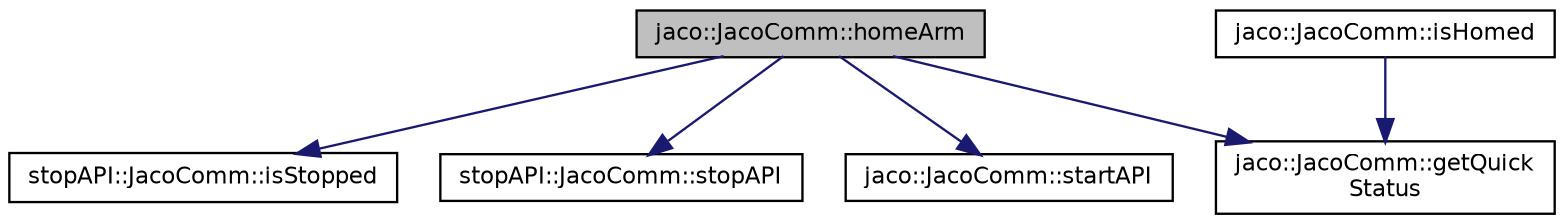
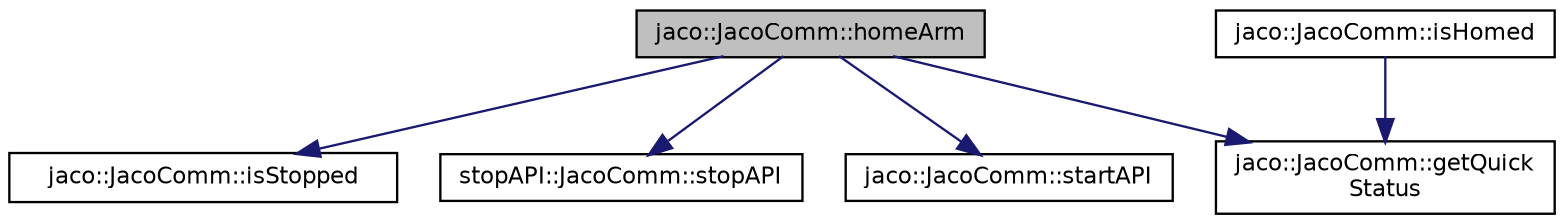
node "stopAPI::JacoComm::isStopped": label "stopAPI::JacoComm::isStopped" -> "jaco::JacoComm::isStopped"
